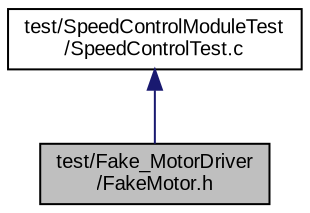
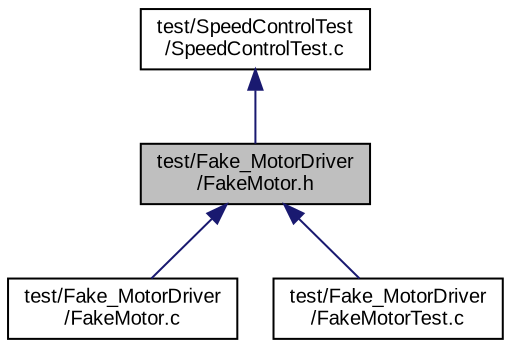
node "test/SpeedControlModuleTest /SpeedControlTest.c": label "test/SpeedControlModuleTest /SpeedControlTest.c" -> "test/SpeedControlTest /SpeedControlTest.c"
node "test/Fake_MotorDriver /FakeMotor.c": added
node "test/Fake_MotorDriver /FakeMotorTest.c": added
